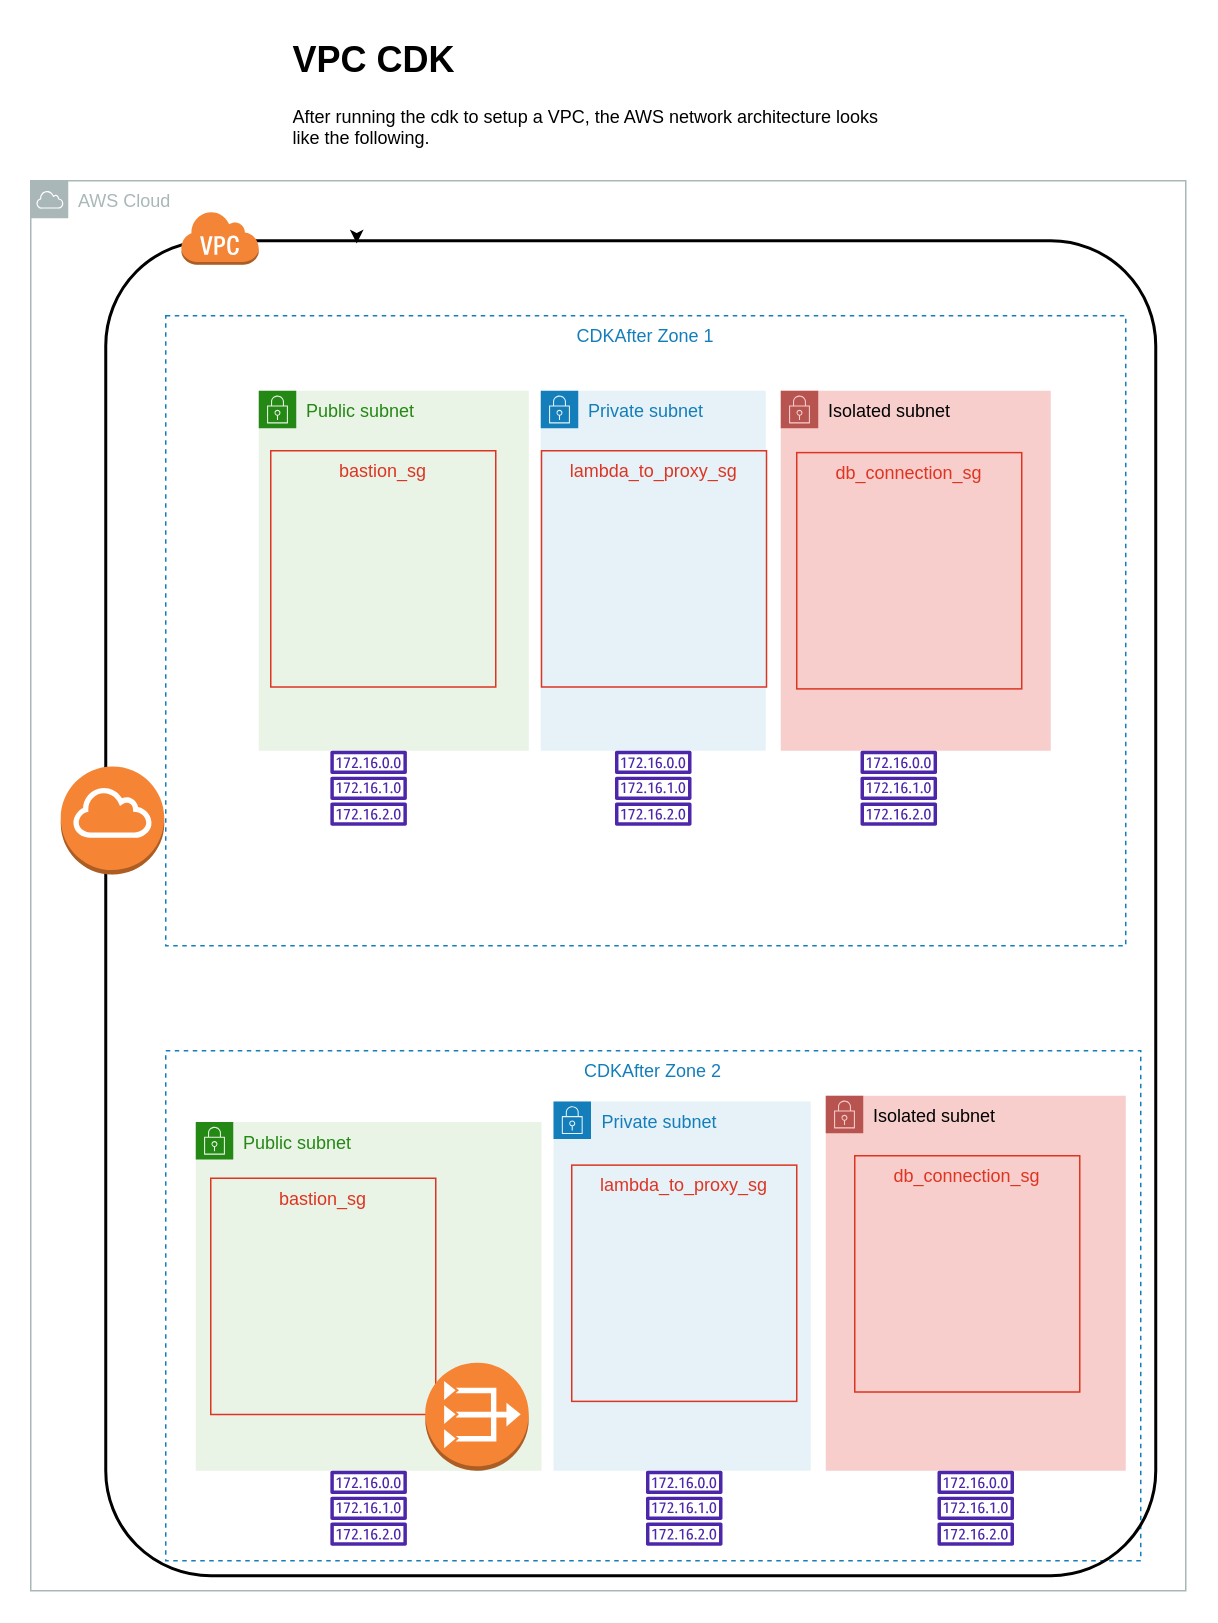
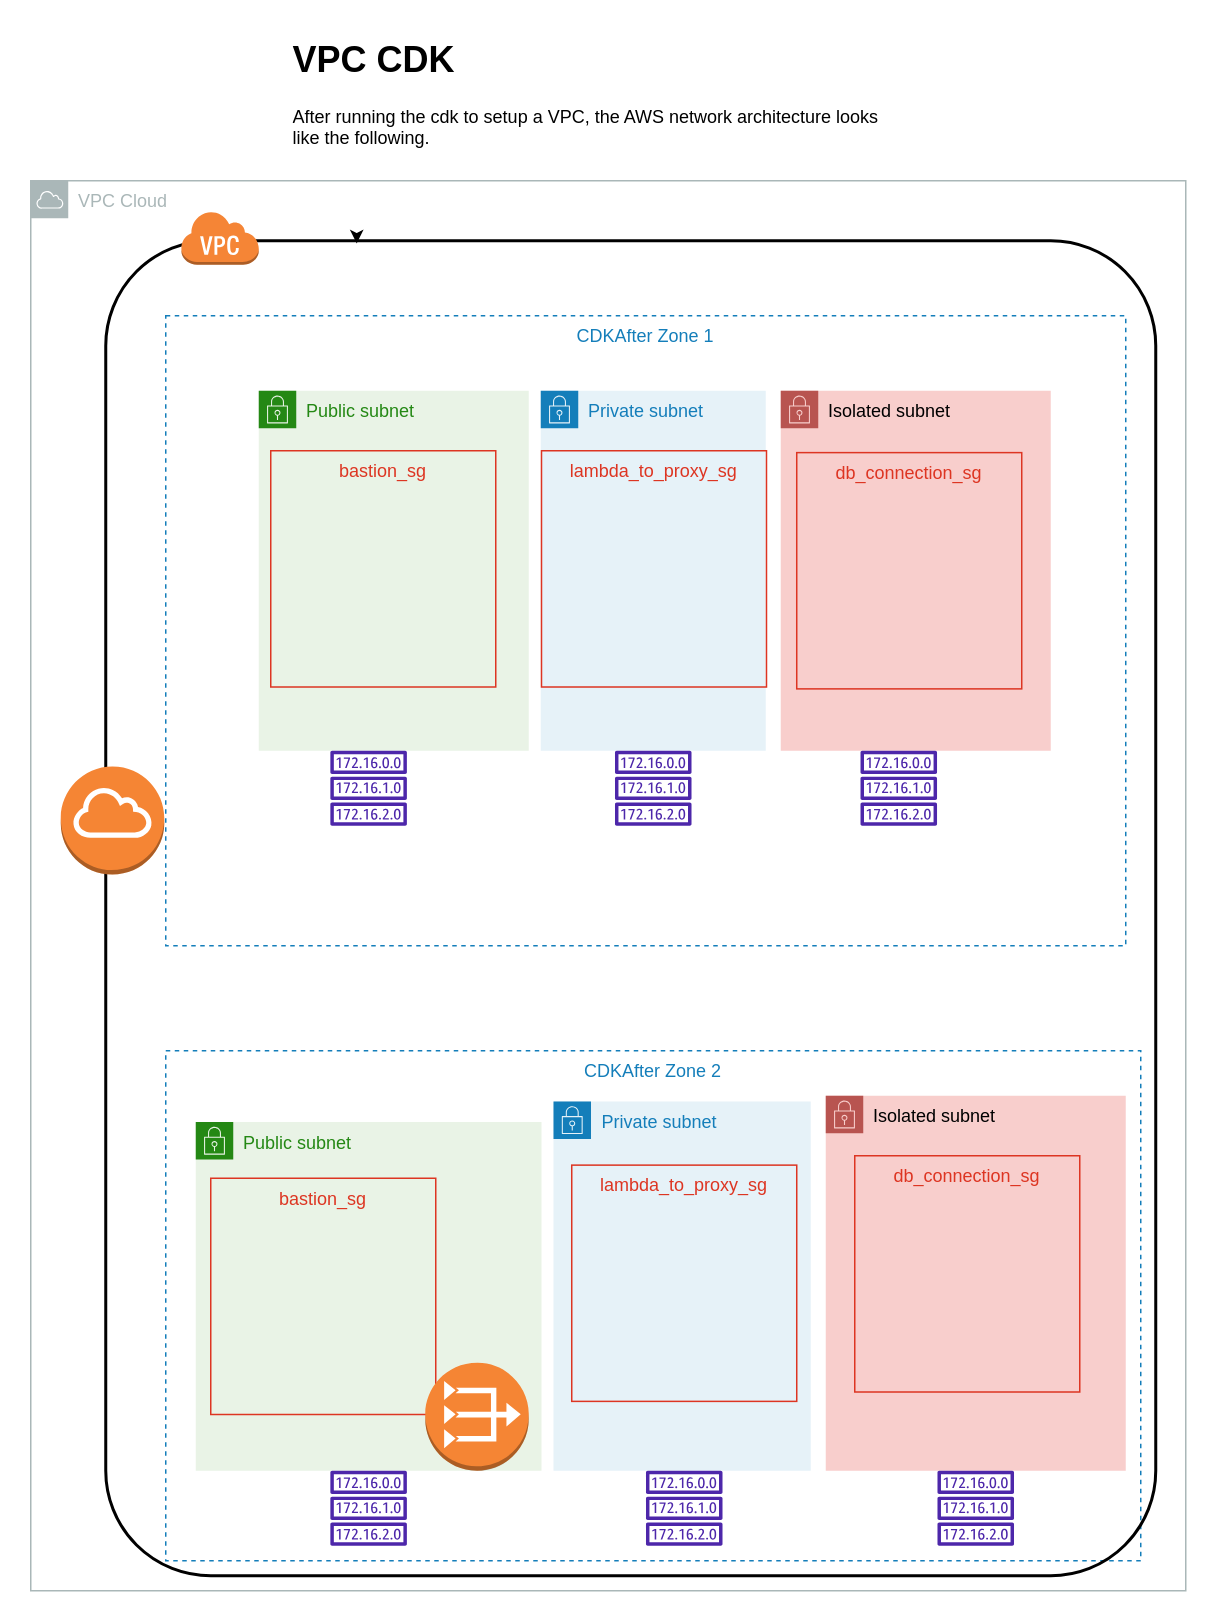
node "AWS Cloud": label "AWS Cloud" -> "VPC Cloud"
